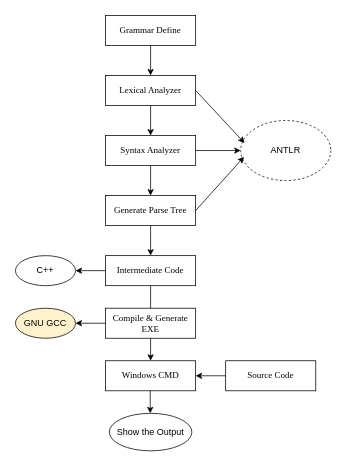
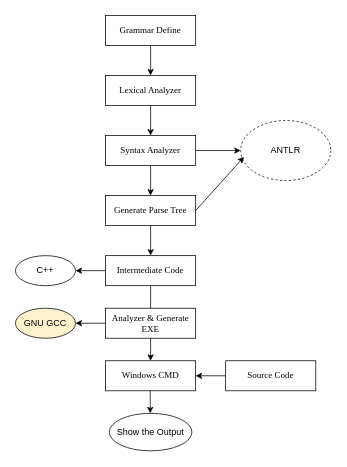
edge "Lexical Analyzer" -> "ANTLR": removed
node "Compile & Generate EXE": label "Compile & Generate EXE" -> "Analyzer & Generate EXE"
